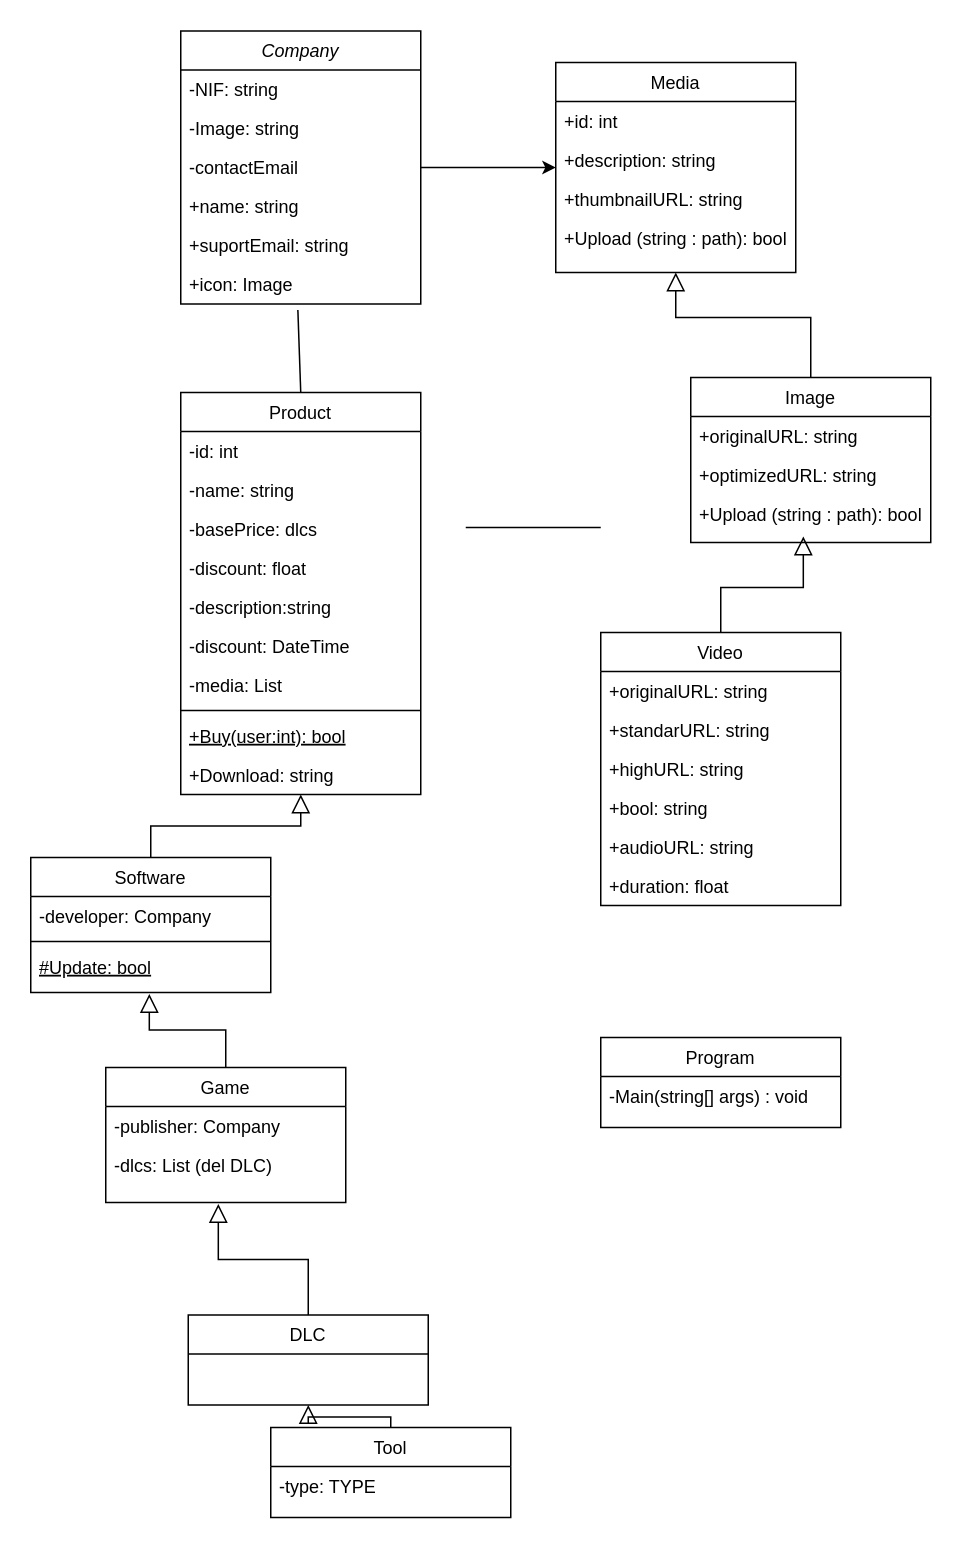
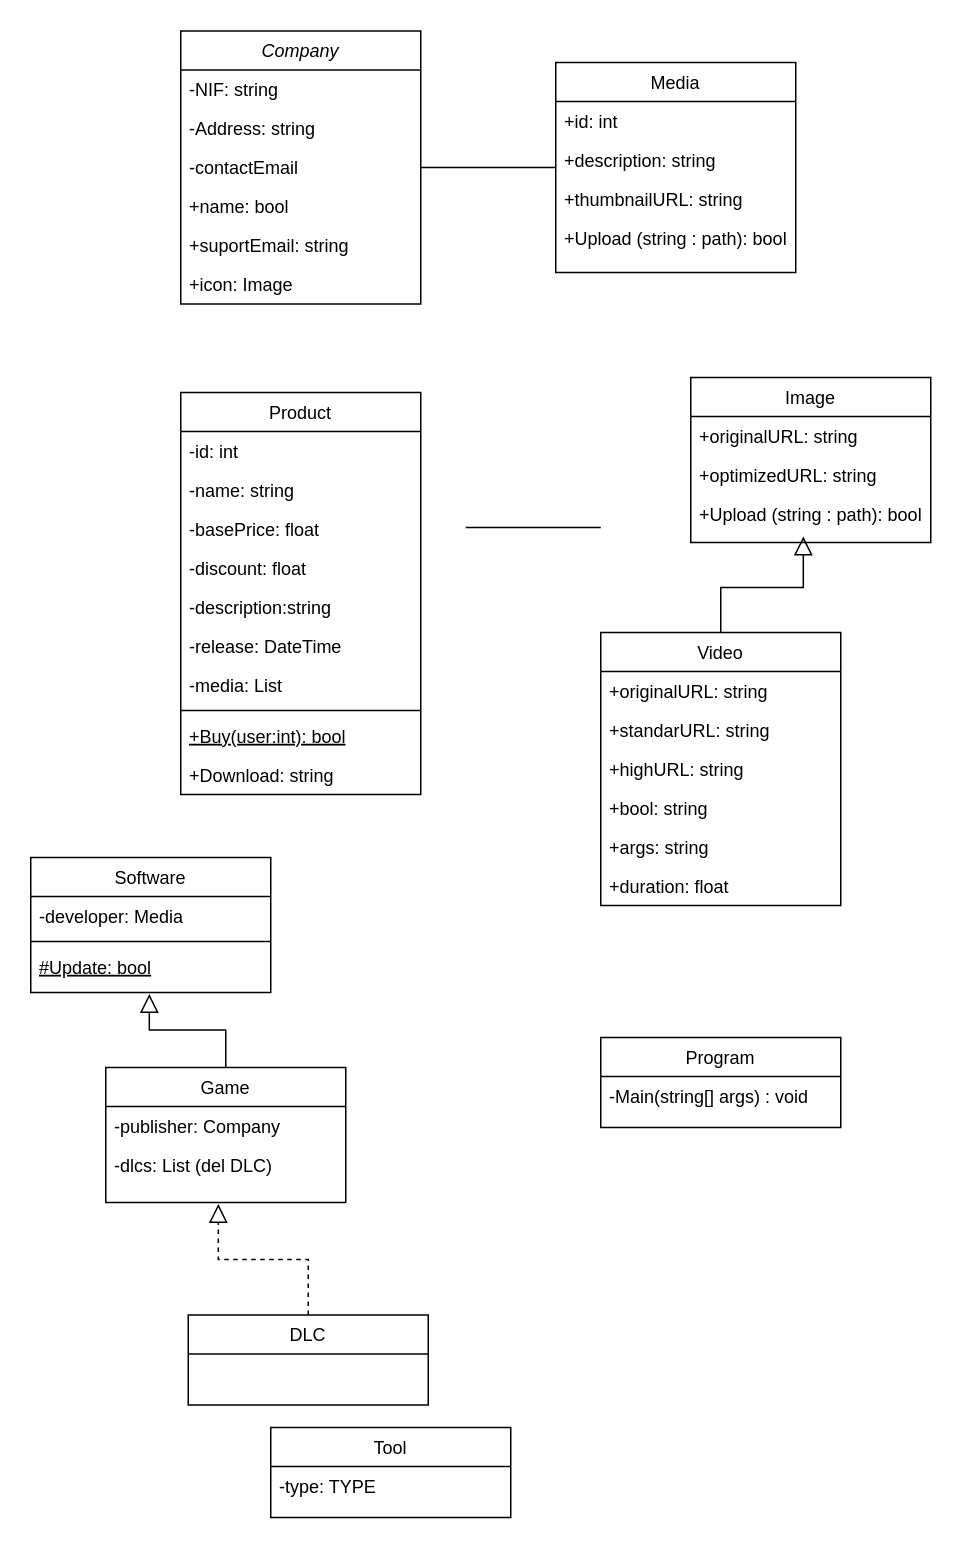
node "-Image: string": label "-Image: string" -> "-Address: string"
edge "Company" -> "Media": arrowhead classic -> none
node "+name: string": label "+name: string" -> "+name: bool"
edge "Image" -> "Media": removed
edge "+icon: Image" -- "Product": removed
node "-basePrice: dlcs": label "-basePrice: dlcs" -> "-basePrice: float"
node "-discount: DateTime": label "-discount: DateTime" -> "-release: DateTime"
edge "Software" -> "+Download: string": removed
node "+audioURL: string": label "+audioURL: string" -> "+args: string"
node "-developer: Company": label "-developer: Company" -> "-developer: Media"
edge "DLC" -> "-dlcs: List (del DLC)": style solid -> dashed
edge "Tool" -> "DLC": removed
